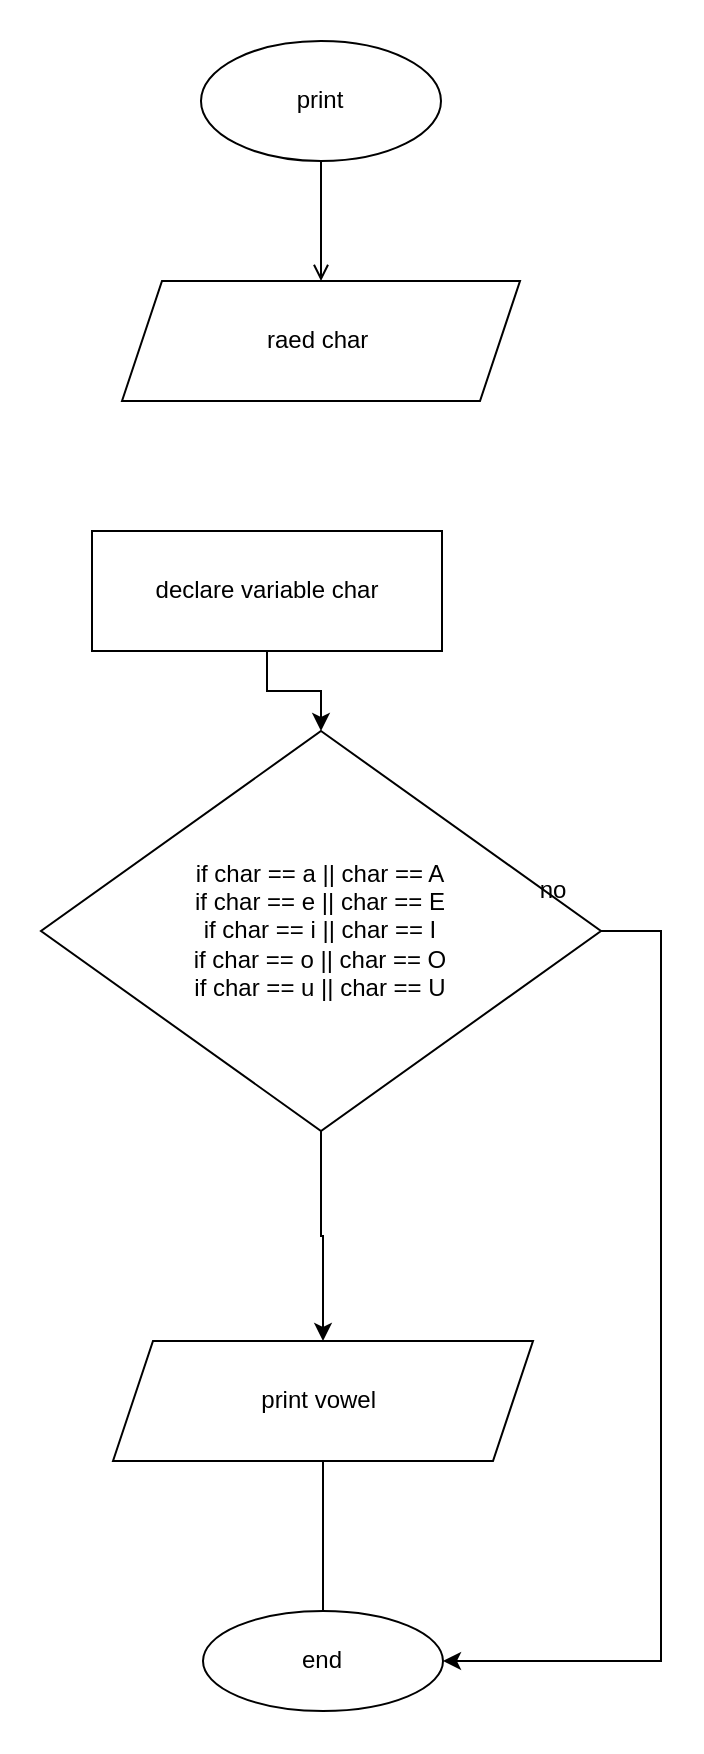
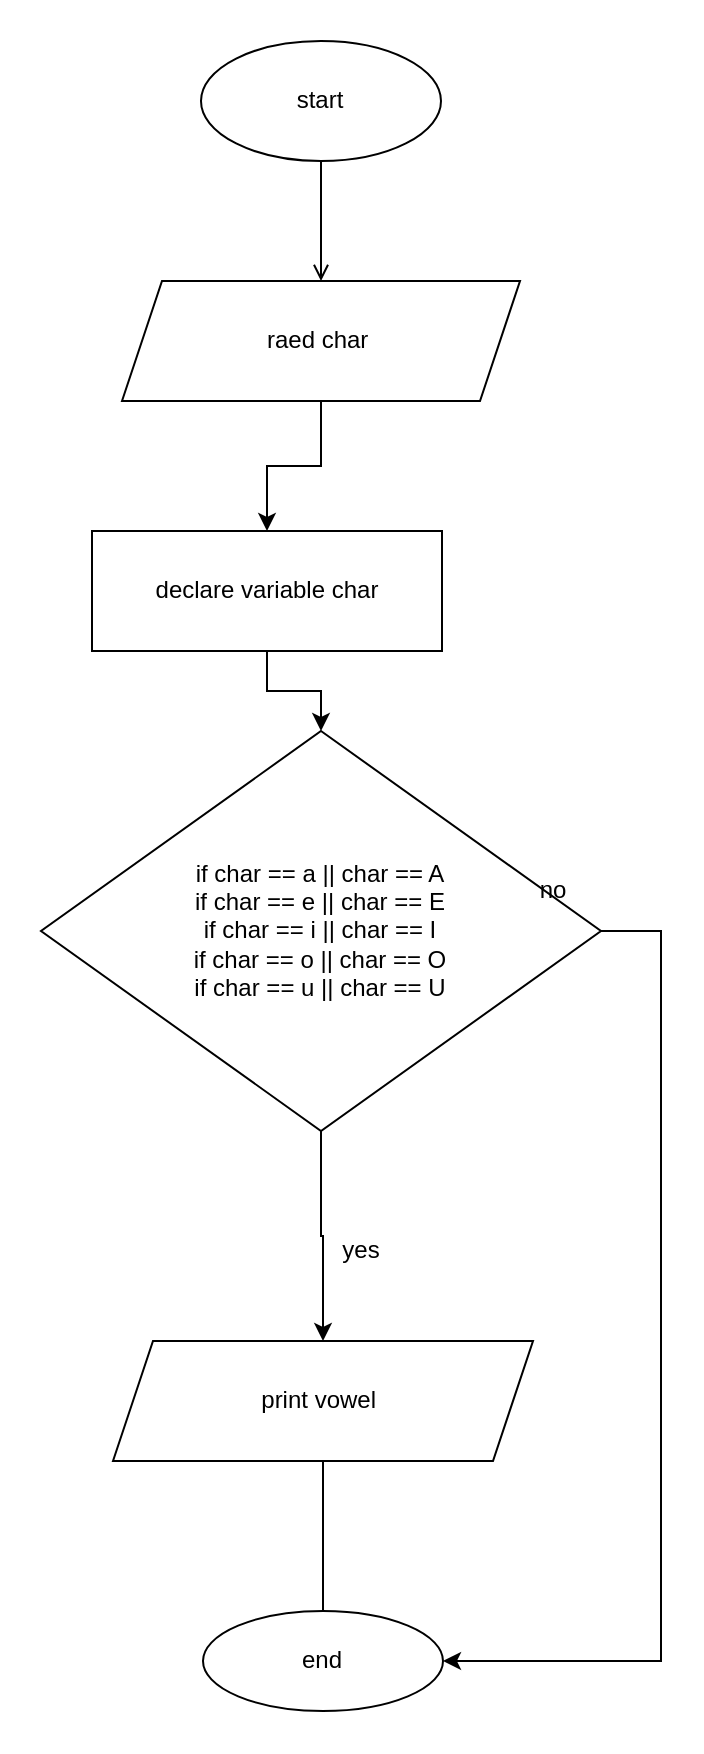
node "print": label "print" -> "start"
edge "raed char" -> "declare variable char": added
node "yes": added
